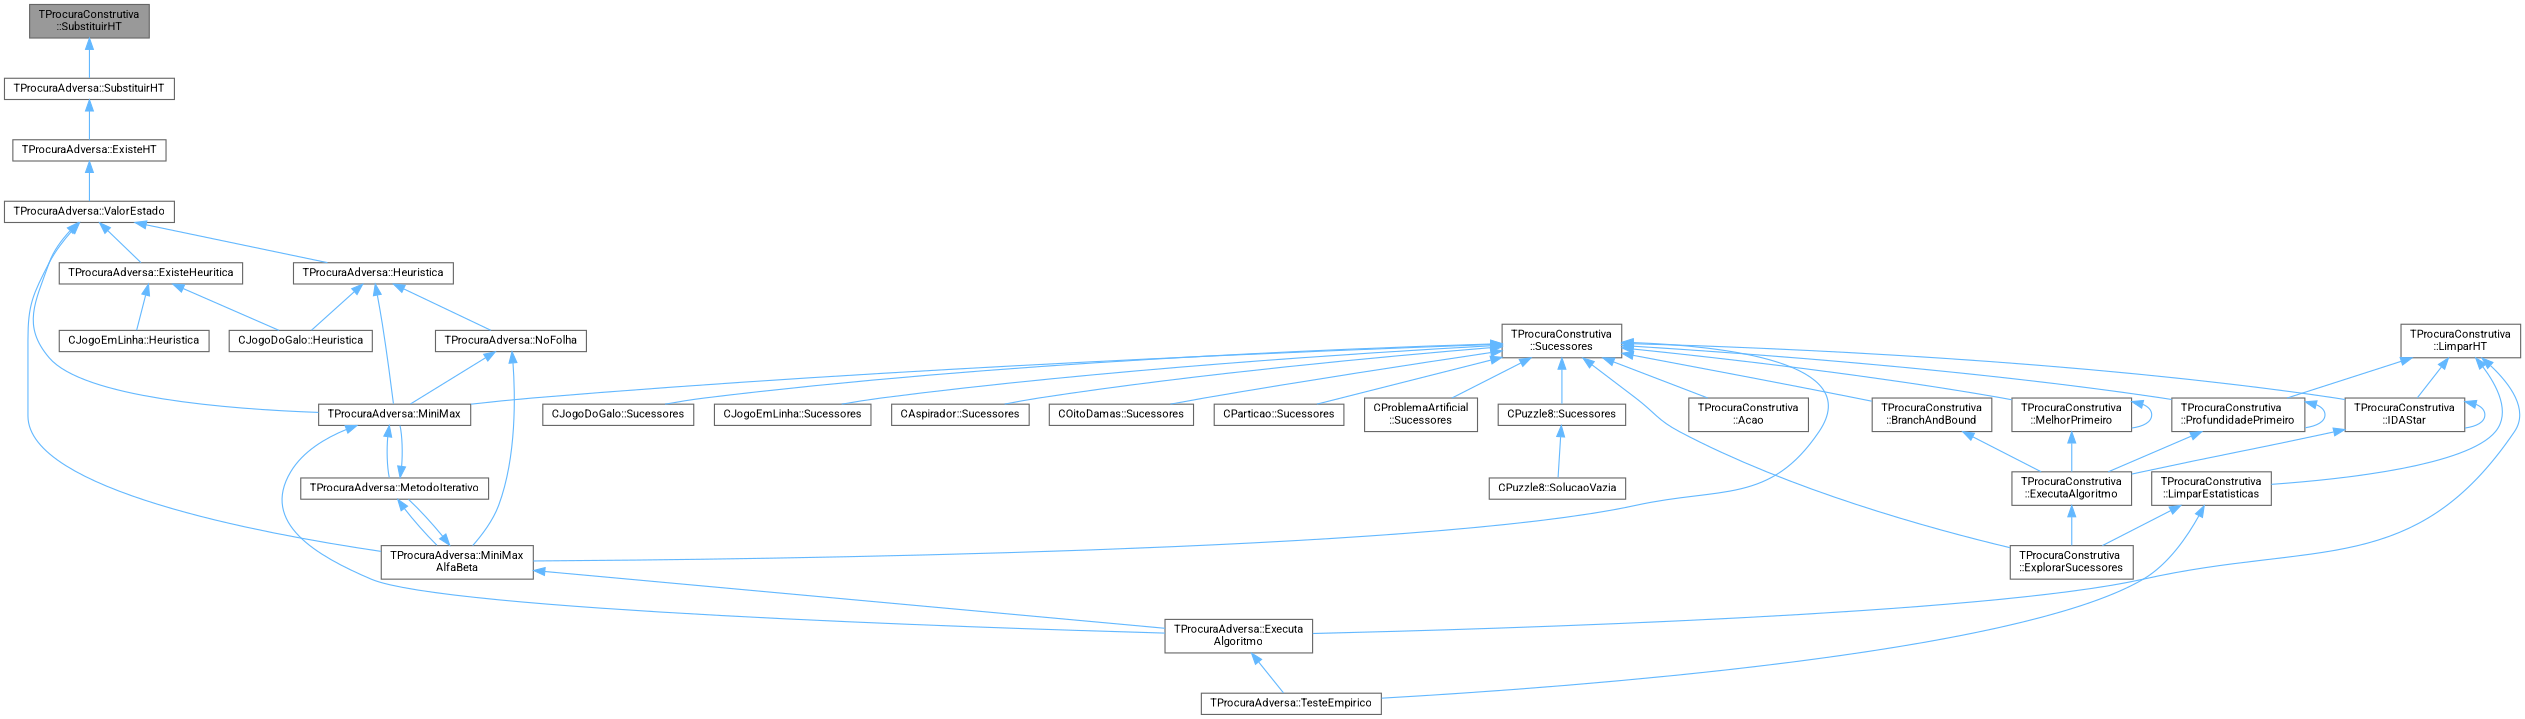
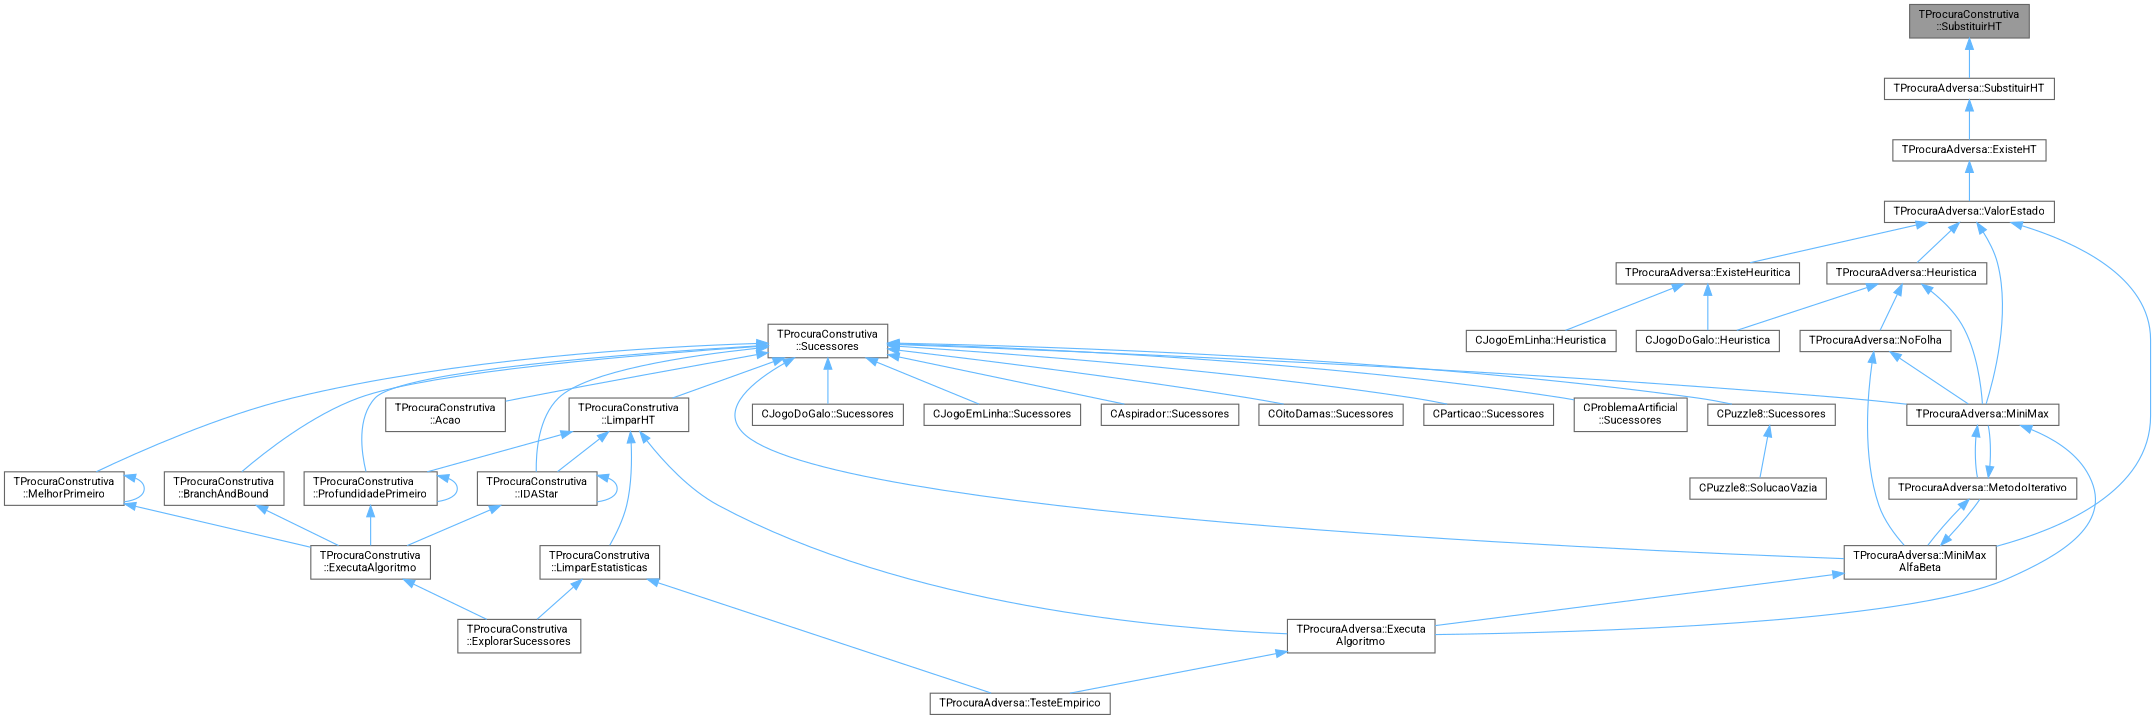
edge "TProcuraConstrutiva ::ExplorarSucessores" -> "TProcuraConstrutiva ::Sucessores": now "TProcuraConstrutiva ::LimparHT" -> "TProcuraConstrutiva ::Sucessores"
